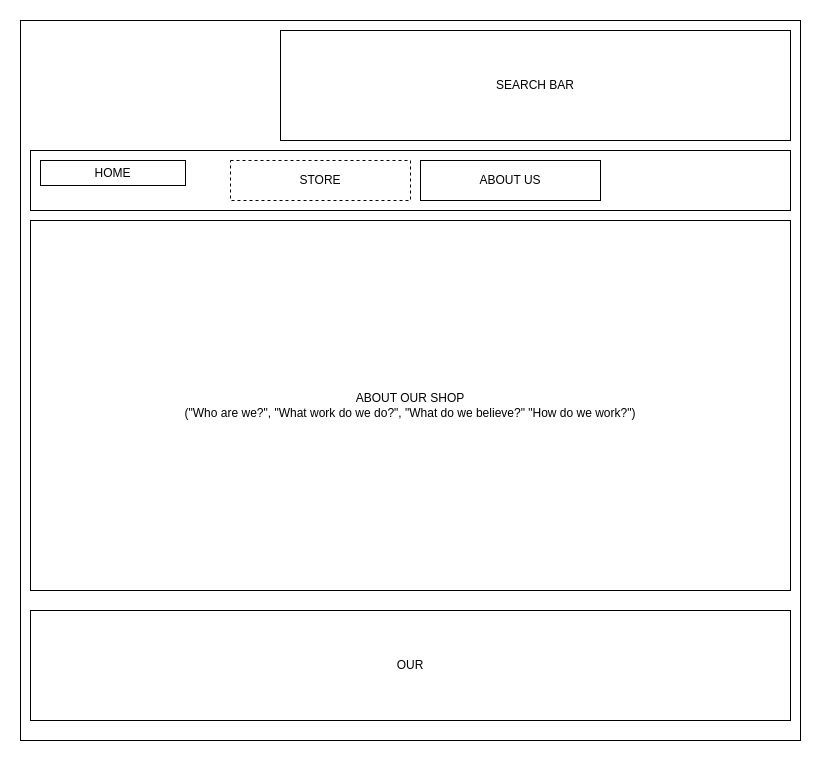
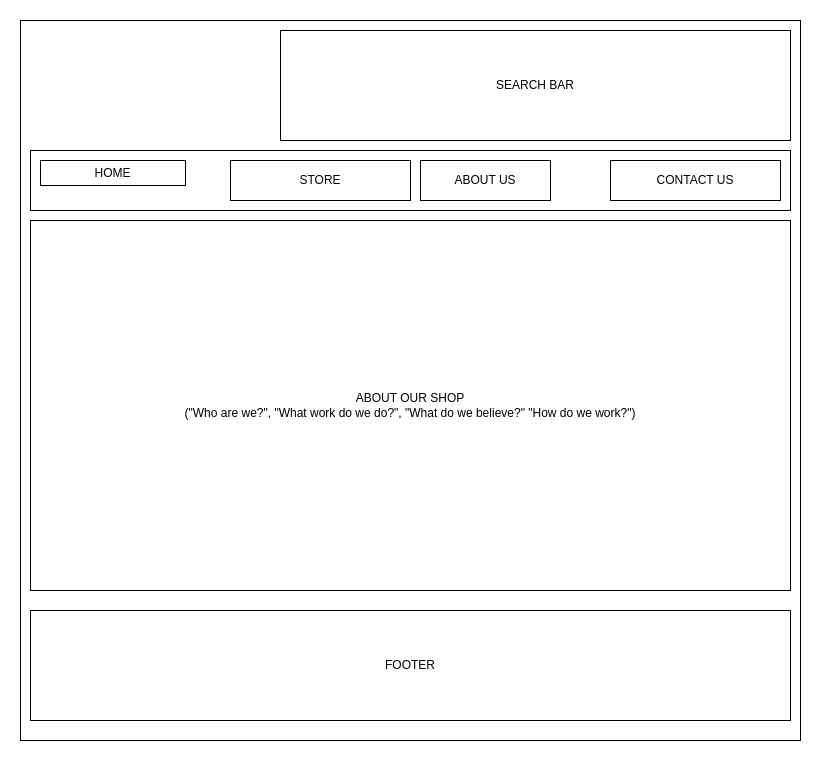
node "STORE": style dashed -> solid
node "ABOUT US": size 180x40 -> 130x40
node "CONTACT US": added
node "OUR": label "OUR" -> "FOOTER"
